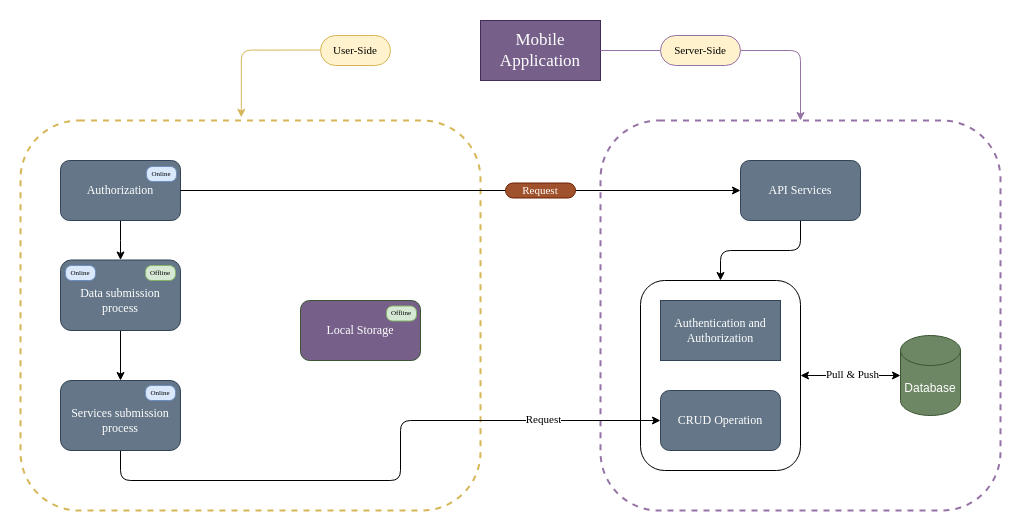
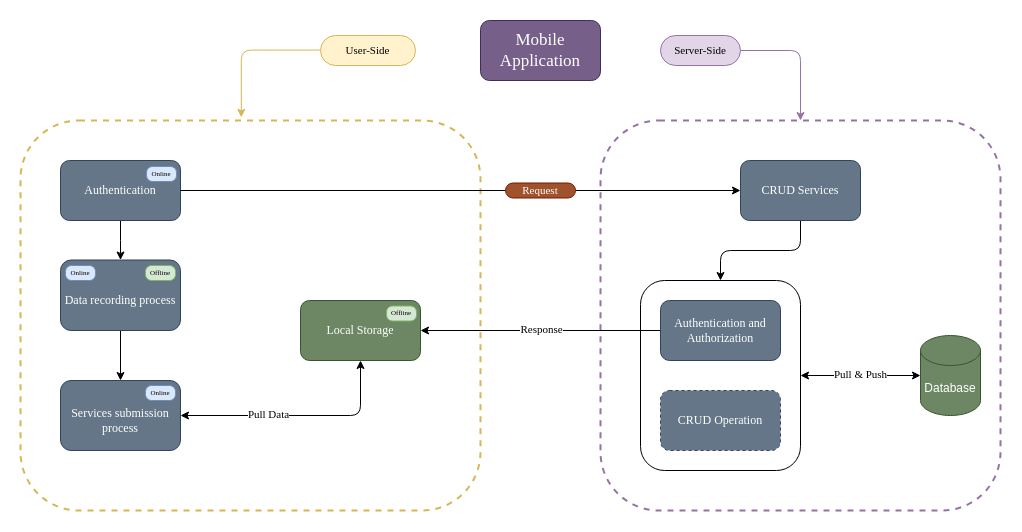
node "User-Side": size 70x30 -> 95x30
node "Mobile Application": shape rectangle -> rounded rectangle
edge "Mobile Application" -- "Server-Side": removed
node "Server-Side": fillcolor #fff2cc -> #e1d5e7
node "Authorization": label "Authorization" -> "Authentication"
node "API Services": label "API Services" -> "CRUD Services"
node "Data submission process": label "Data submission process" -> "Data recording process"
node "Local Storage": fillcolor #76608a -> #6d8764
edge "Authentication and Authorization" -> "Local Storage": added, label "Response"
node "Authentication and Authorization": shape rectangle -> rounded rectangle
node "Database": moved (931, 376) -> (951, 376)
edge "Local Storage" -- "Services submission process": added, label "Pull Data"
node "CRUD Operation": style solid -> dashed
edge "Services submission process" -> "CRUD Operation": removed, label "Request"
